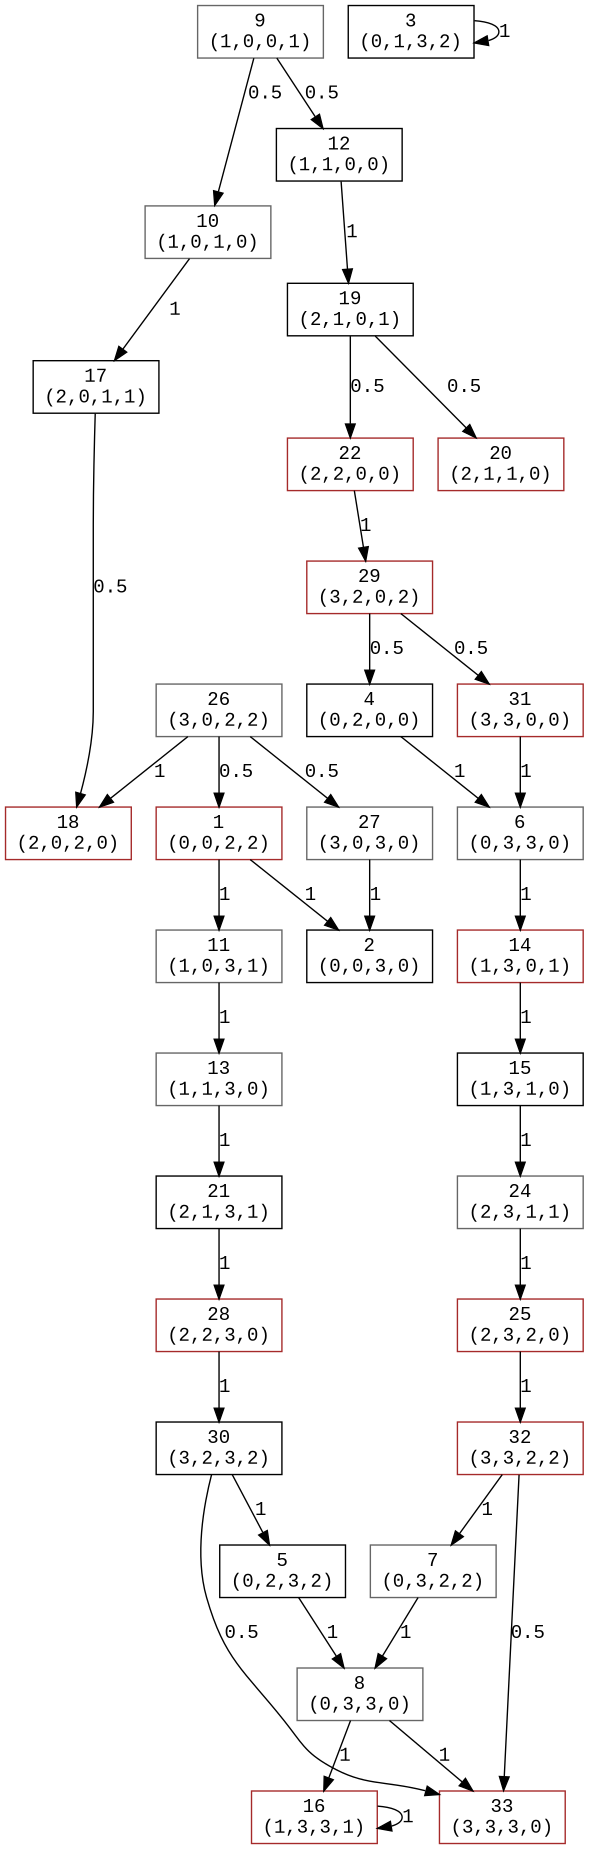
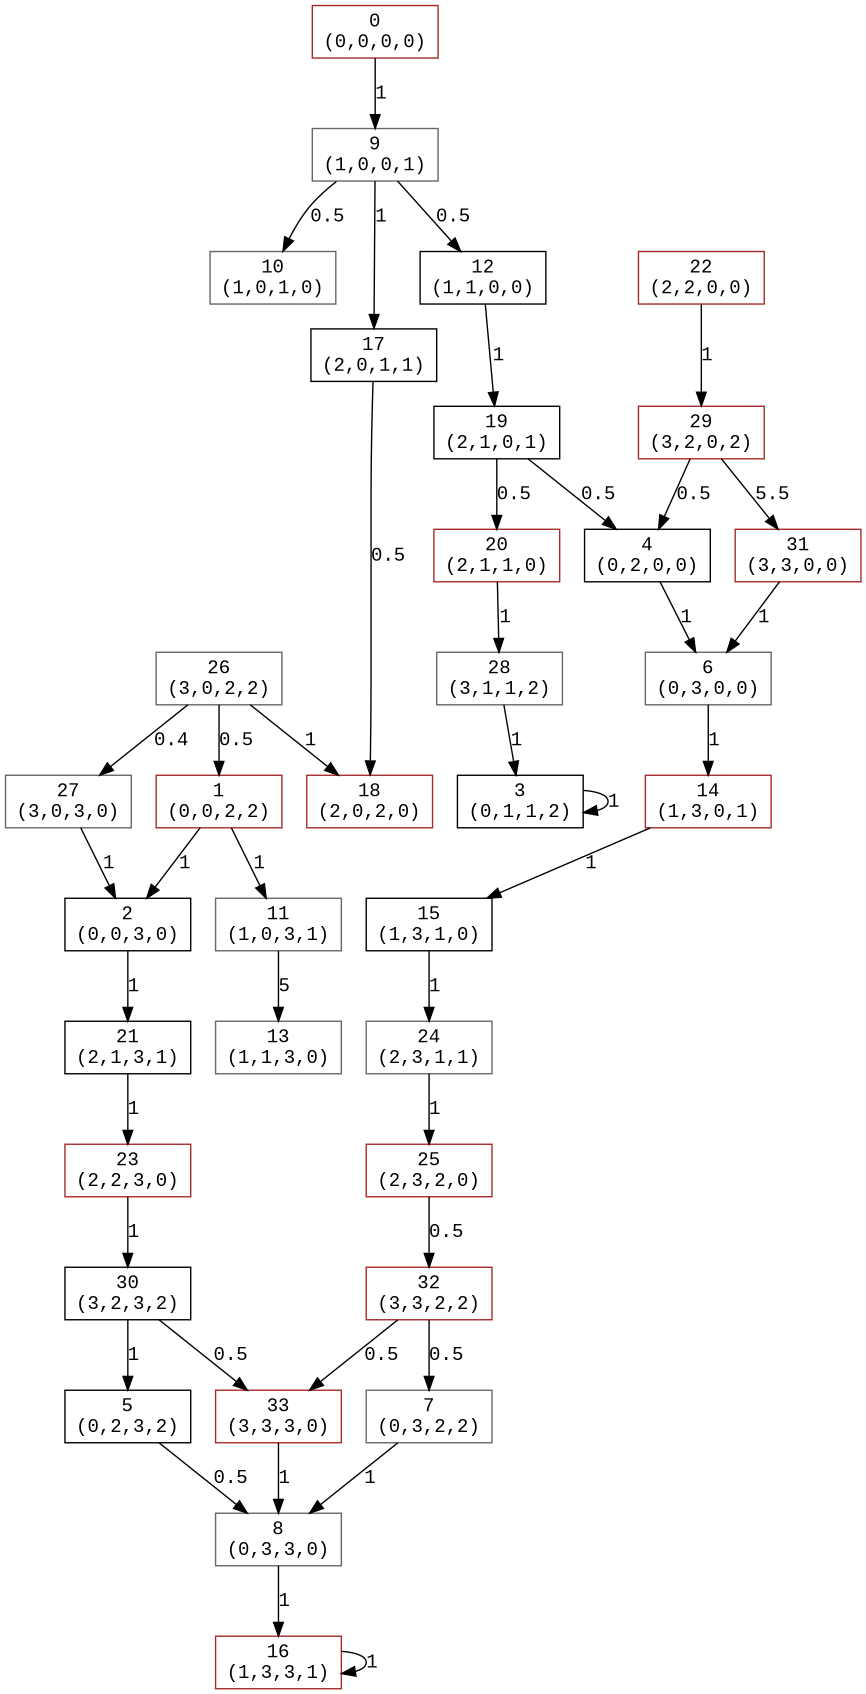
node "0 (0,0,0,0)": added
node "3 (0,1,3,2)": label "3 (0,1,3,2)" -> "3 (0,1,1,2)"
edge "10 (1,0,1,0)" -> "17 (2,0,1,1)": now "9 (1,0,0,1)" -> "17 (2,0,1,1)"
edge "19 (2,1,0,1)" -> "22 (2,2,0,0)": now "19 (2,1,0,1)" -> "4 (0,2,0,0)"
edge "29 (3,2,0,2)" -> "31 (3,3,0,0)": label "0.5" -> "5.5"
node "28 (3,1,1,2)": added
edge "26 (3,0,2,2)" -> "27 (3,0,3,0)": label "0.5" -> "0.4"
node "6 (0,3,3,0)": label "6 (0,3,3,0)" -> "6 (0,3,0,0)"
edge "11 (1,0,3,1)" -> "13 (1,1,3,0)": label "1" -> "5"
edge "13 (1,1,3,0)" -> "21 (2,1,3,1)": now "2 (0,0,3,0)" -> "21 (2,1,3,1)"
node "28 (2,2,3,0)": label "28 (2,2,3,0)" -> "23 (2,2,3,0)"
edge "25 (2,3,2,0)" -> "32 (3,3,2,2)": label "1" -> "0.5"
edge "32 (3,3,2,2)" -> "7 (0,3,2,2)": label "1" -> "0.5"
edge "5 (0,2,3,2)" -> "8 (0,3,3,0)": label "1" -> "0.5"
edge "8 (0,3,3,0)" -> "33 (3,3,3,0)": reversed
